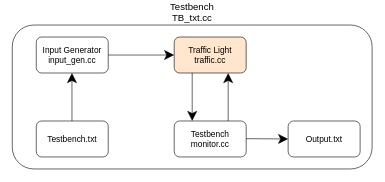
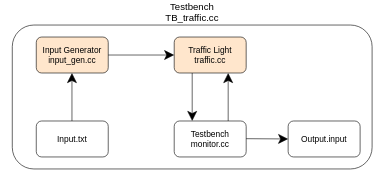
node "Testbench TB_txt.cc": label "Testbench TB_txt.cc" -> "Testbench TB_traffic.cc"
node "Input Generator input_gen.cc": fillcolor #ffffff -> #ffe6cc
node "Testbench.txt": label "Testbench.txt" -> "Input.txt"
node "Output.txt": label "Output.txt" -> "Output.input"
